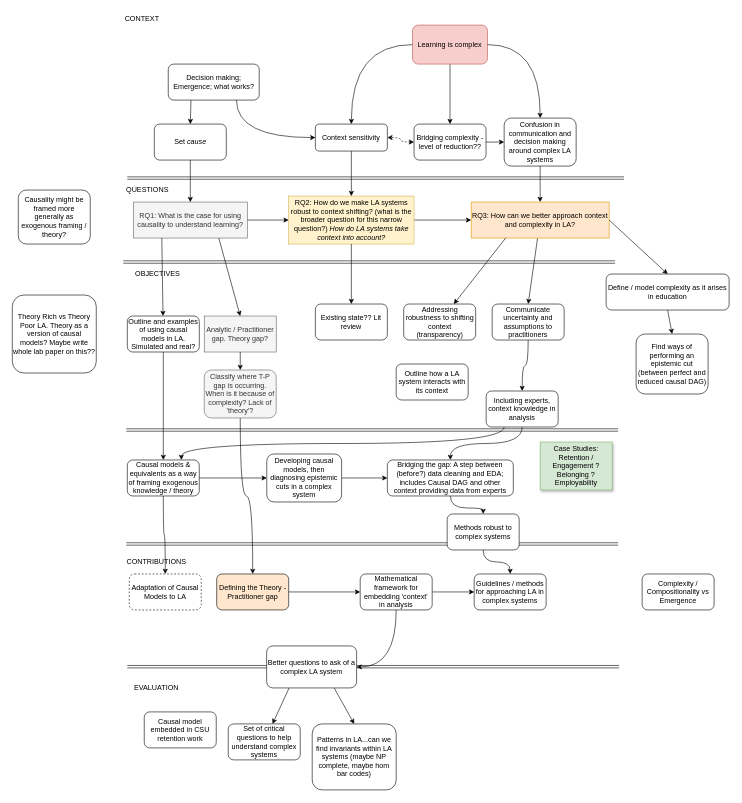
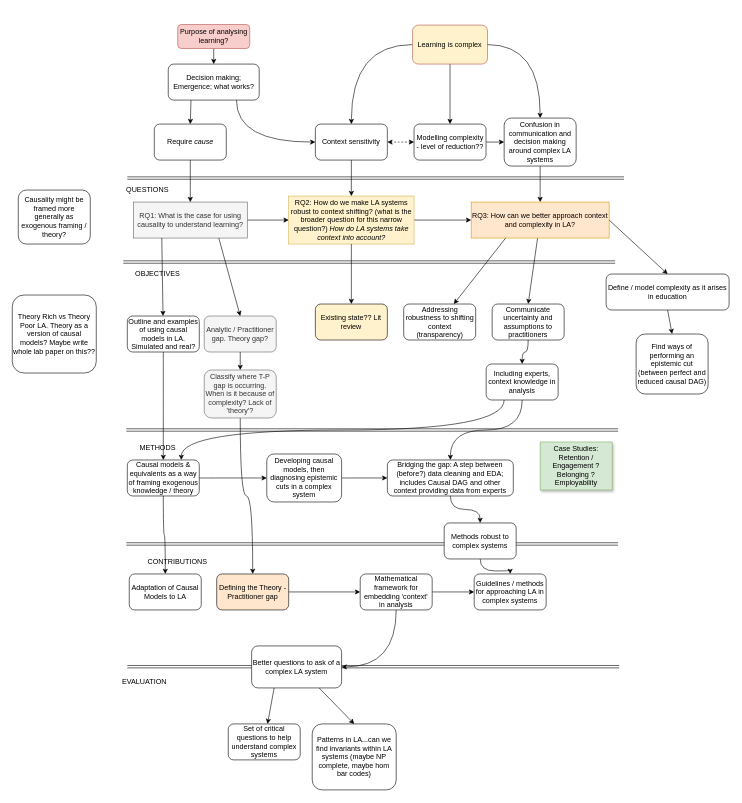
node "CONTEXT": removed
node "Purpose of analysing learning?": added
node "Learning is complex": fillcolor #f8cecc -> #fff2cc
edge "Purpose of analysing learning?" -> "Decision making; Emergence; what works?": added
node "Context sensitivity": size 72x27 -> 72x36
node "Set cause": label "Set cause" -> "Require cause"
node "Bridging complexity - level of reduction??": label "Bridging complexity - level of reduction??" -> "Modelling complexity - level of reduction??"
node "Existing state?? Lit review": fillcolor #ffffff -> #fff2cc
node "Analytic / Practitioner gap. Theory gap?": shape rectangle -> rounded rectangle
node "Outline how a LA system interacts with its context": removed
node "Including experts, context knowledge in analysis": moved (522, 409) -> (522, 382)
node "METHODS": added
node "Methods robust to complex systems": moved (483, 532) -> (480, 541)
node "CONTRIBUTIONS": moved (156, 562) -> (177, 562)
node "Adaptation of Causal Models to LA": style dashed -> solid
node "Complexity / Compositionality vs Emergence": removed
node "Better questions to ask of a complex LA system": moved (312, 667) -> (297, 667)
node "EVALUATION": moved (156, 688) -> (144, 682)
node "Causal model embedded in CSU retention work": removed
